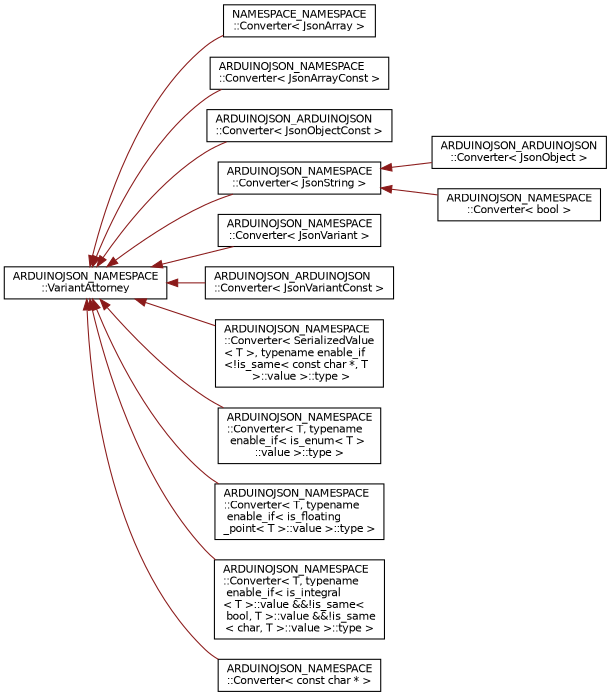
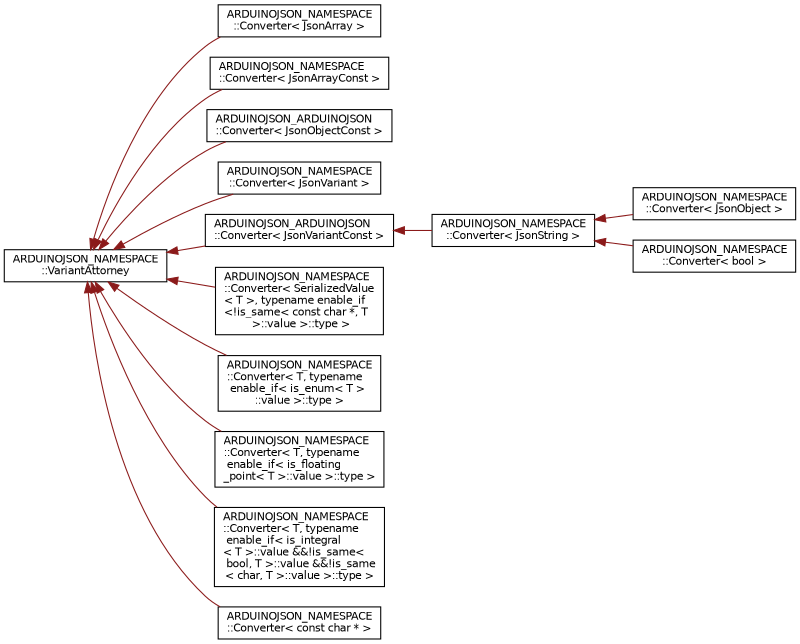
node "NAMESPACE_NAMESPACE ::Converter< JsonArray >": label "NAMESPACE_NAMESPACE ::Converter< JsonArray >" -> "ARDUINOJSON_NAMESPACE ::Converter< JsonArray >"
node "ARDUINOJSON_ARDUINOJSON ::Converter< JsonObject >": label "ARDUINOJSON_ARDUINOJSON ::Converter< JsonObject >" -> "ARDUINOJSON_NAMESPACE ::Converter< JsonObject >"
edge "ARDUINOJSON_NAMESPACE ::Converter< JsonString >" -> "ARDUINOJSON_NAMESPACE ::VariantAttorney": now "ARDUINOJSON_NAMESPACE ::Converter< JsonString >" -> "ARDUINOJSON_ARDUINOJSON ::Converter< JsonVariantConst >"
